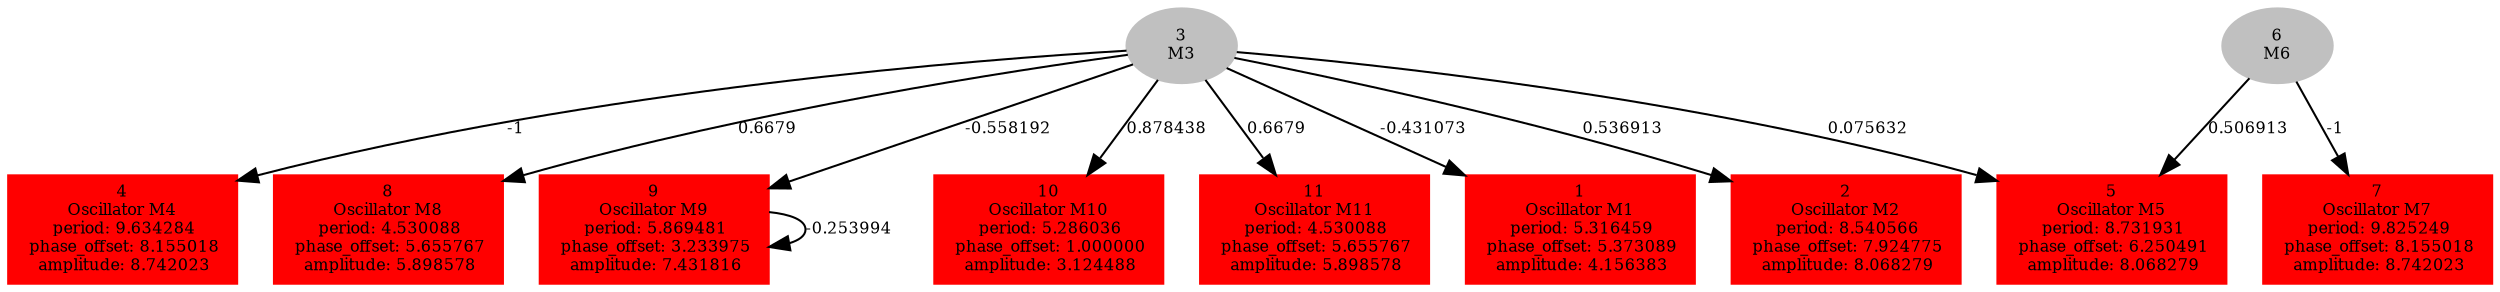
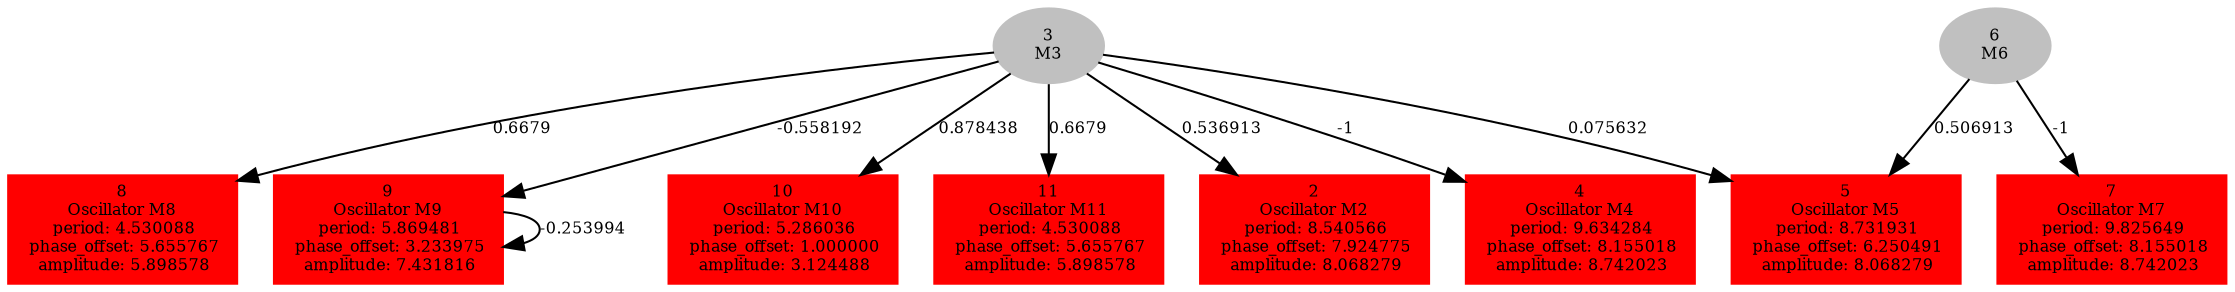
node "7": text "period: 9.825249" -> "period: 9.825649"
node "1": removed
